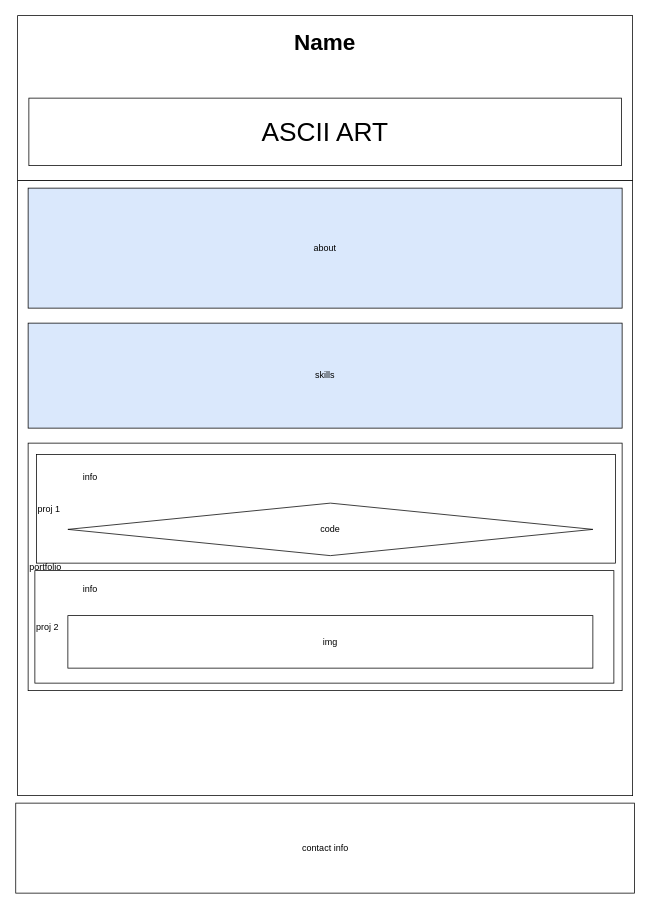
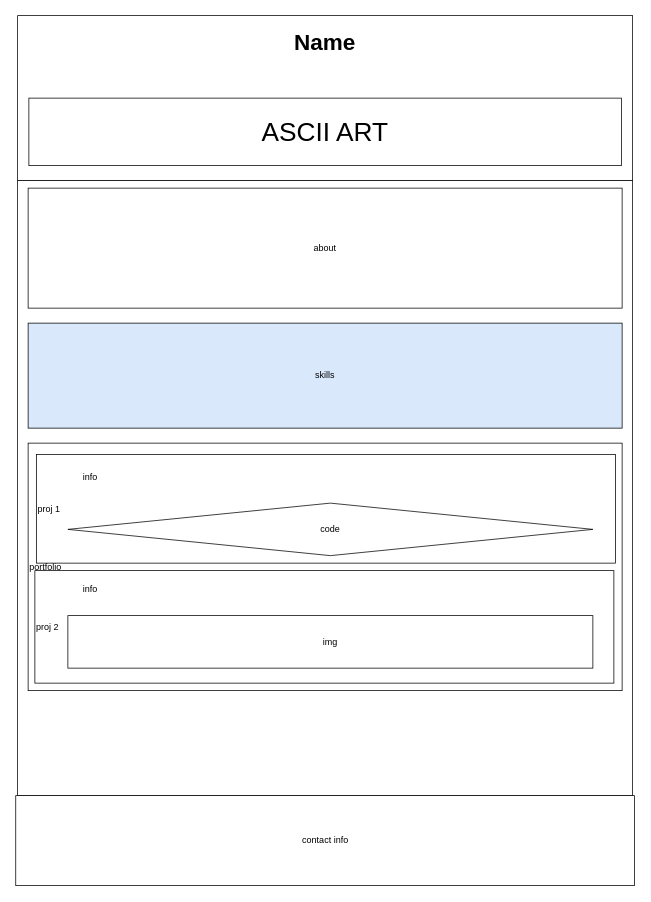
node "about": fillcolor #dae8fc -> #ffffff
node "contact info": moved (325, 848) -> (325, 840)
